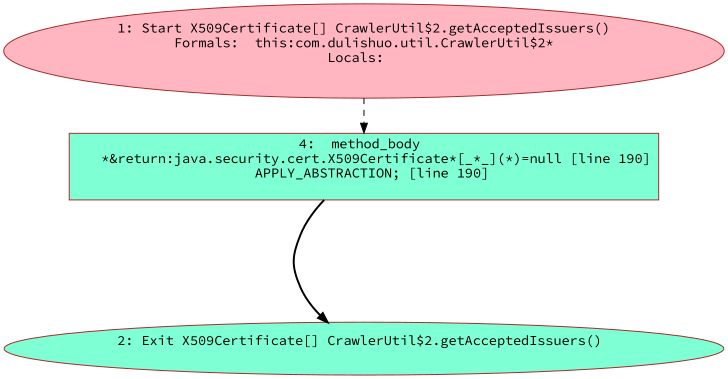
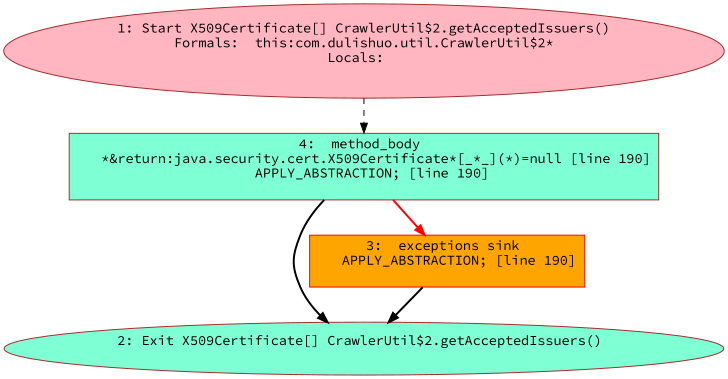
node "3:  exceptions sink APPLY_ABSTRACTION; [line 190]": added
